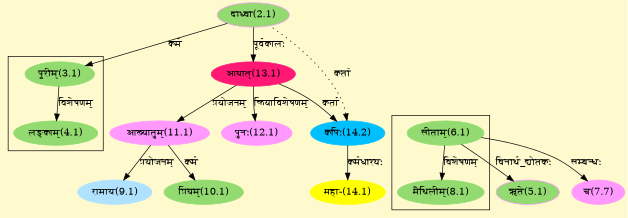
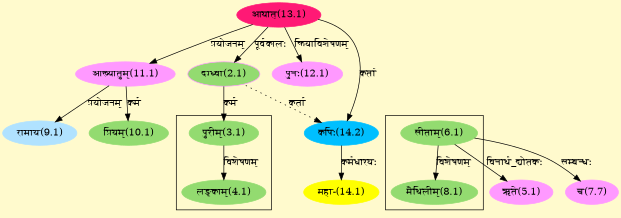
edge "दग्ध्वा(2.1)" -> "आयात्(13.1)": reversed
node "ऋते(5.1)": fillcolor #93db70 -> #ff99ff
